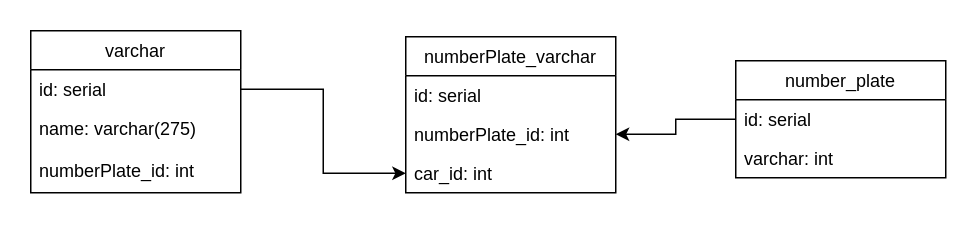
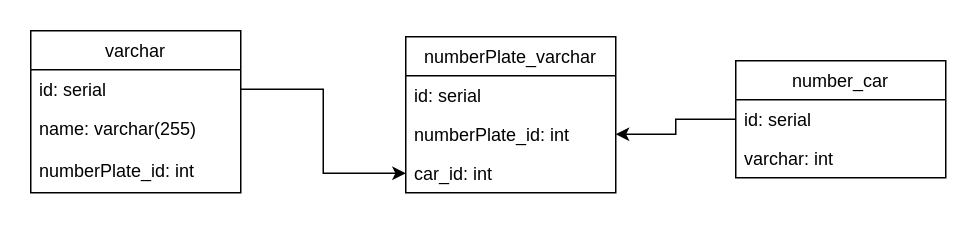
node "number_plate": label "number_plate" -> "number_car"
node "name: varchar(275)": label "name: varchar(275)" -> "name: varchar(255)"
